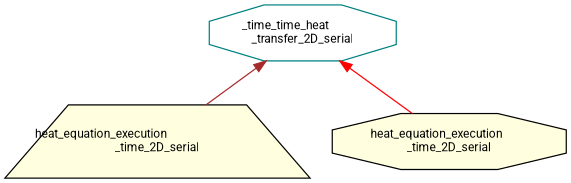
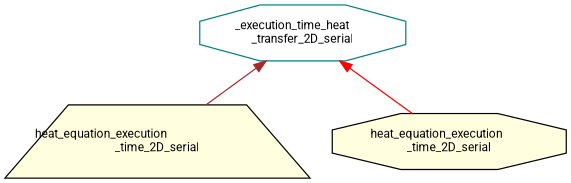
node "_time_time_heat _transfer_2D_serial": label "_time_time_heat _transfer_2D_serial" -> "_execution_time_heat _transfer_2D_serial"
